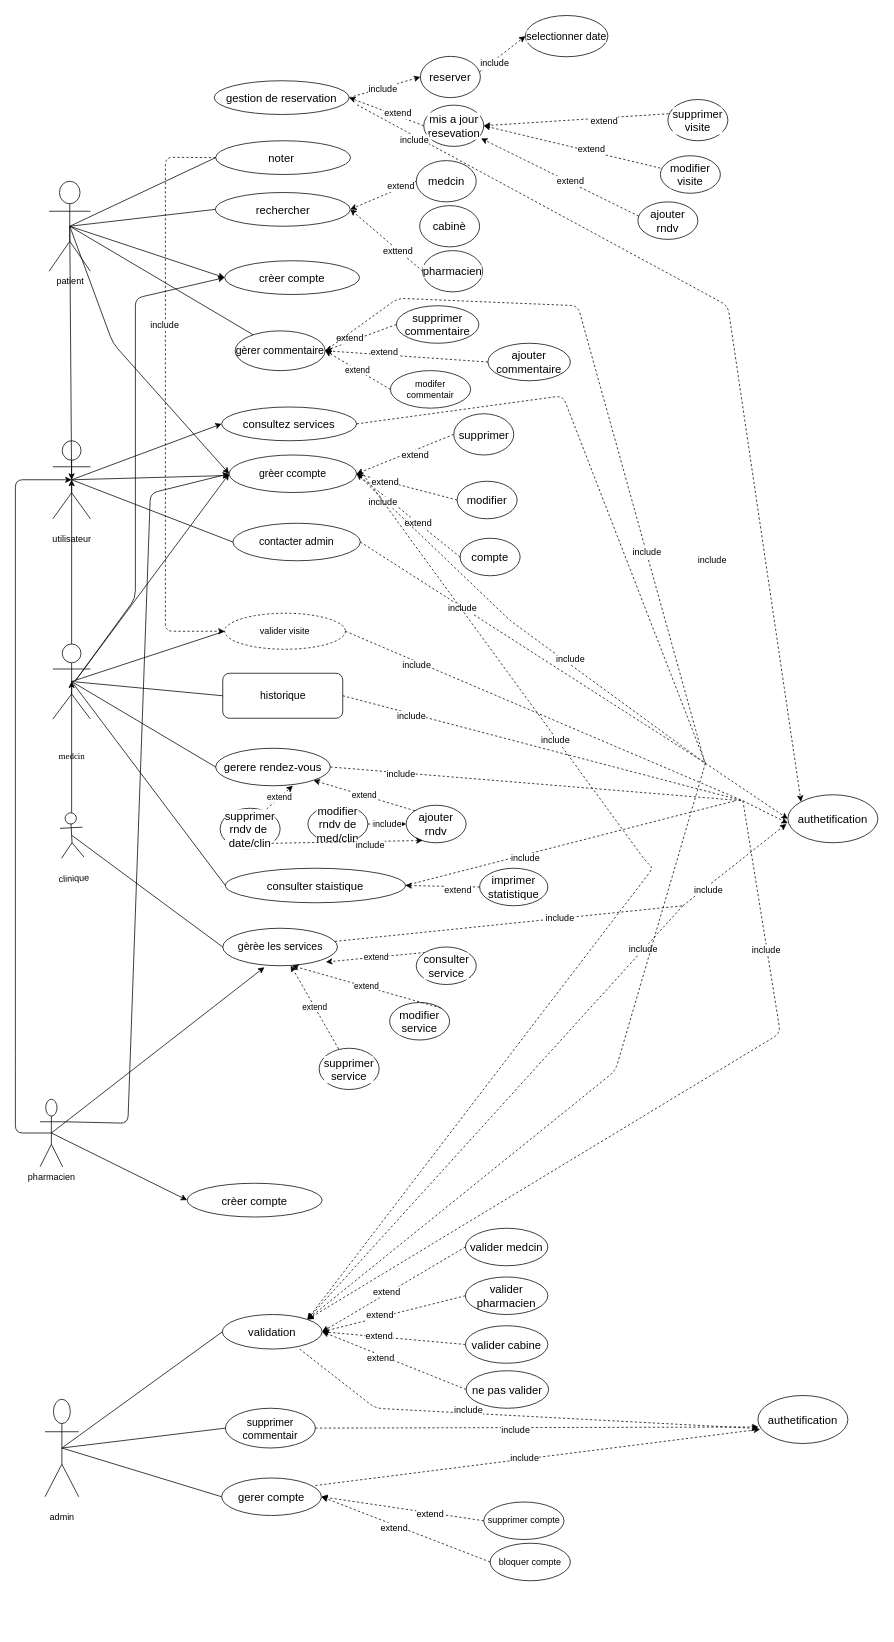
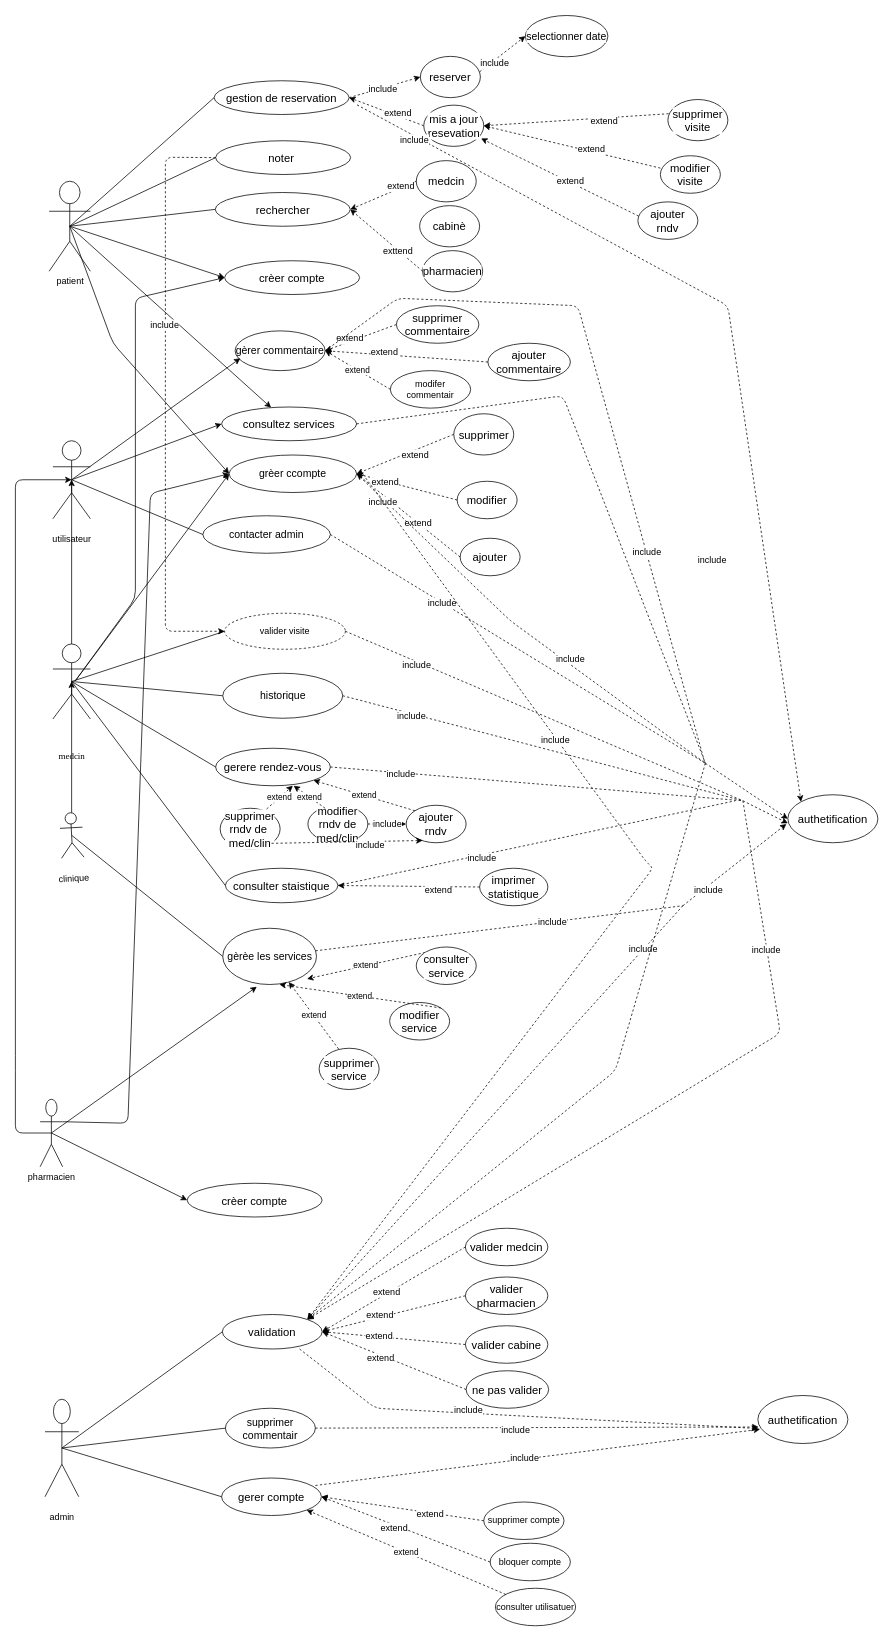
edge "patient" -- "gèrer commentaire": now "patient" -- "gestion de reservation"
edge "patient" -> "utilisateur": now "patient" -> "consultez services"
edge "utilisateur" -> "grèer ccompte": now "utilisateur" -> "gèrer commentaire"
node "contacter admin": moved (297, 542) -> (267, 534)
node "compte": label "compte" -> "ajouter"
node "historique": shape rounded rectangle -> ellipse
edge "modifier rndv de med/clin" -> "gerere rendez-vous": added, label "extend"
node "supprimer rndv de date/clin": label "supprimer rndv de date/clin" -> "supprimer rndv de med/clin"
node "consulter staistique": size 180x35 -> 113x35
node "gèrèe les services": size 115x38 -> 94x56
edge "consulter utilisatuer" -> "gerer compte": added, label "extend"
node "consulter utilisatuer": added
